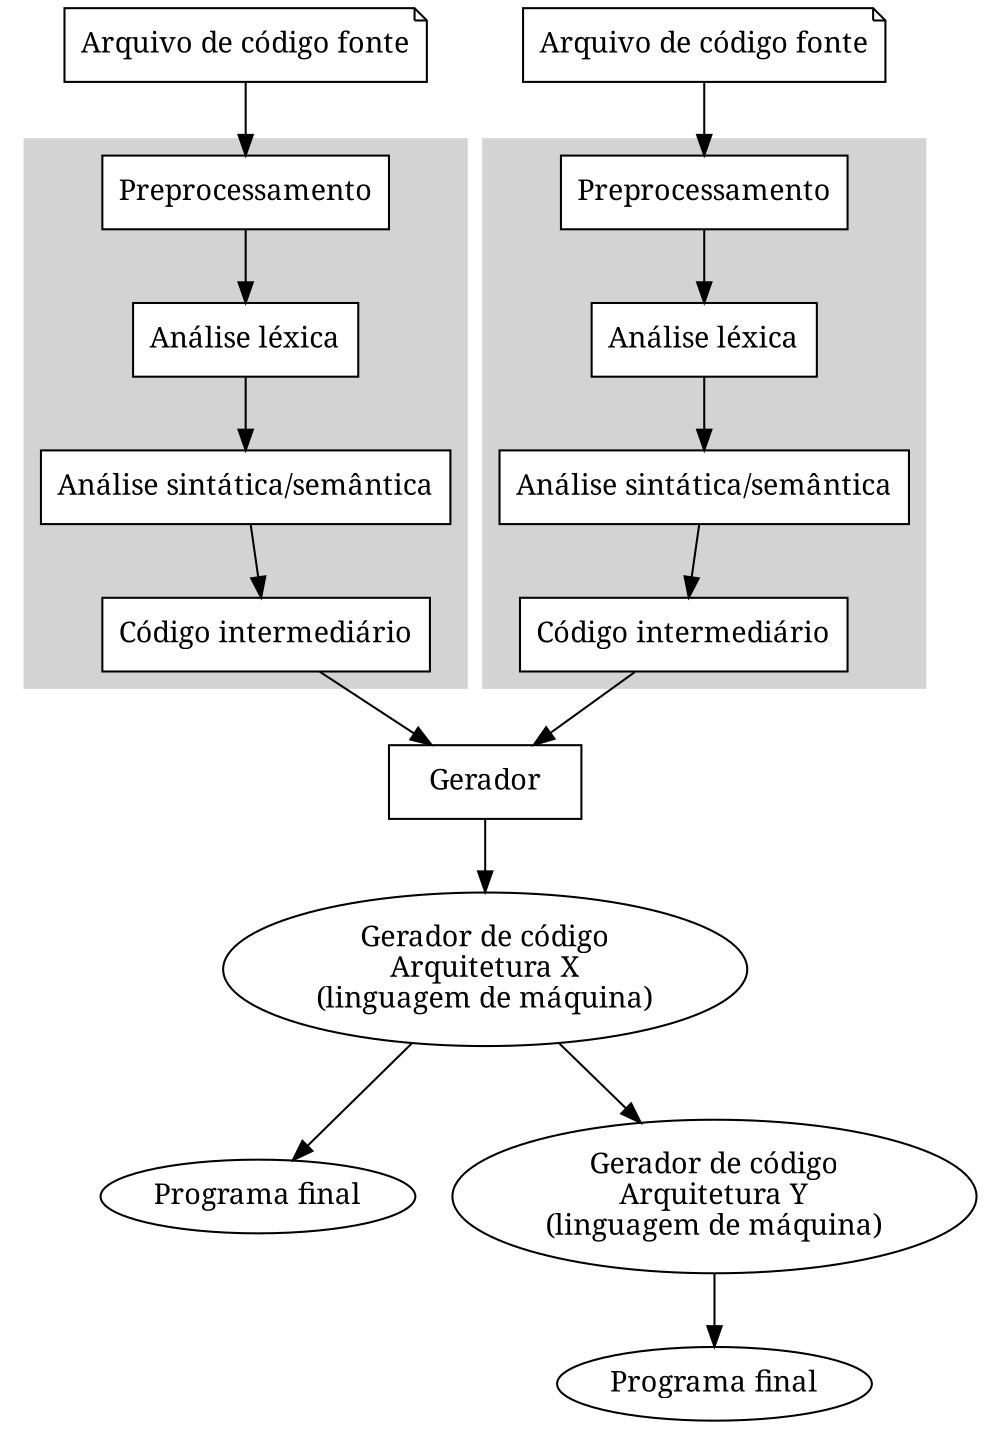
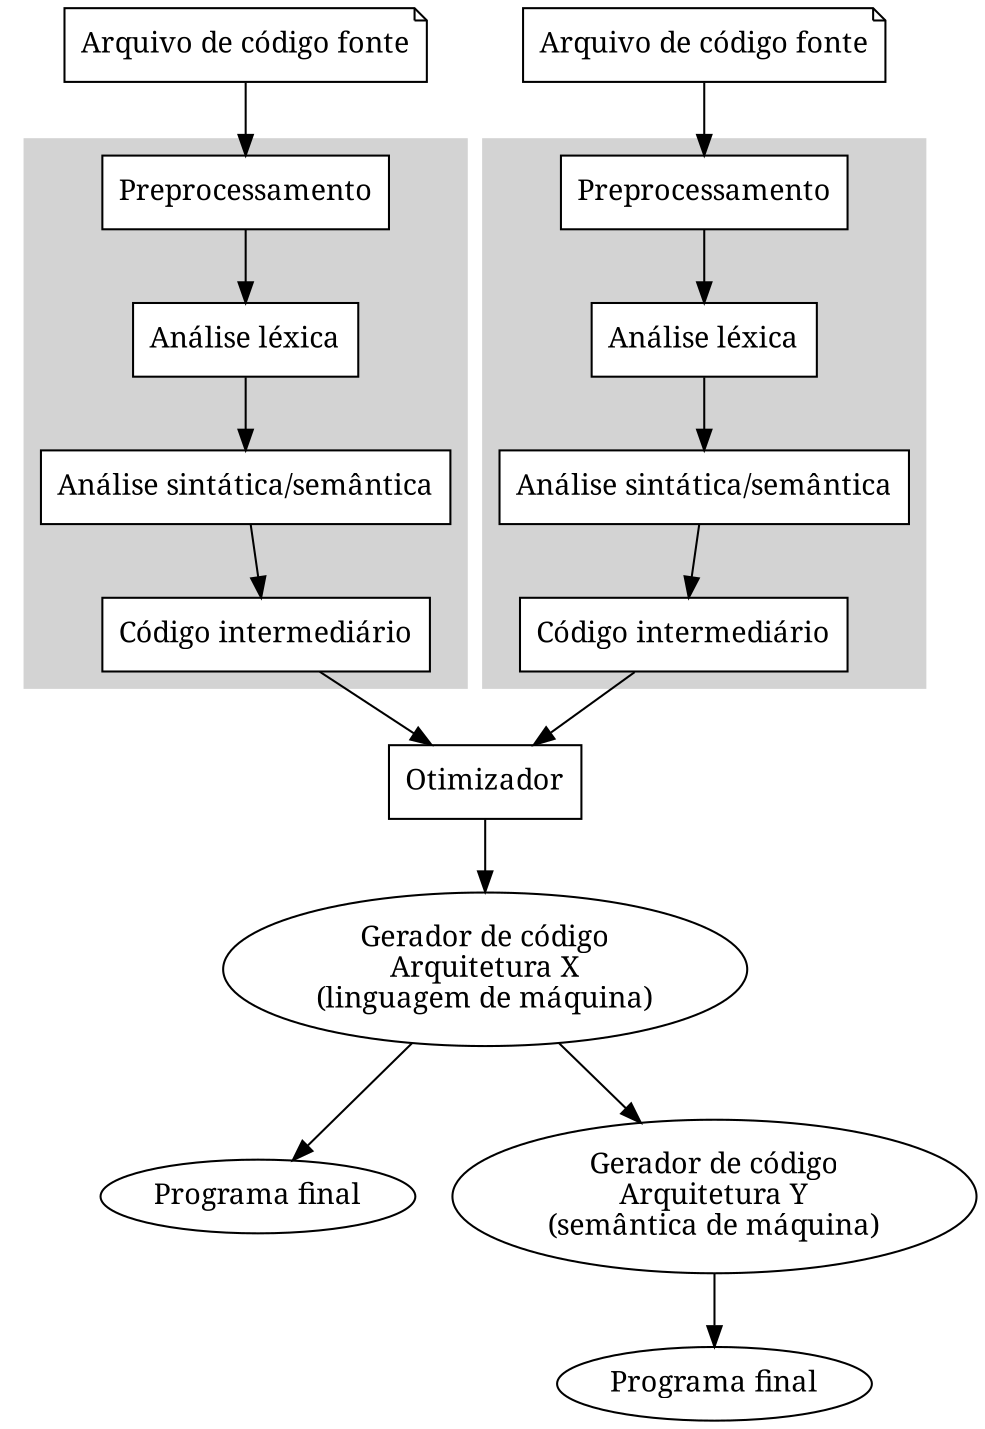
node "Gerador": label "Gerador" -> "Otimizador"
node "Gerador de código Arquitetura Y (linguagem de máquina)": label "Gerador de código Arquitetura Y (linguagem de máquina)" -> "Gerador de código Arquitetura Y (semântica de máquina)"
